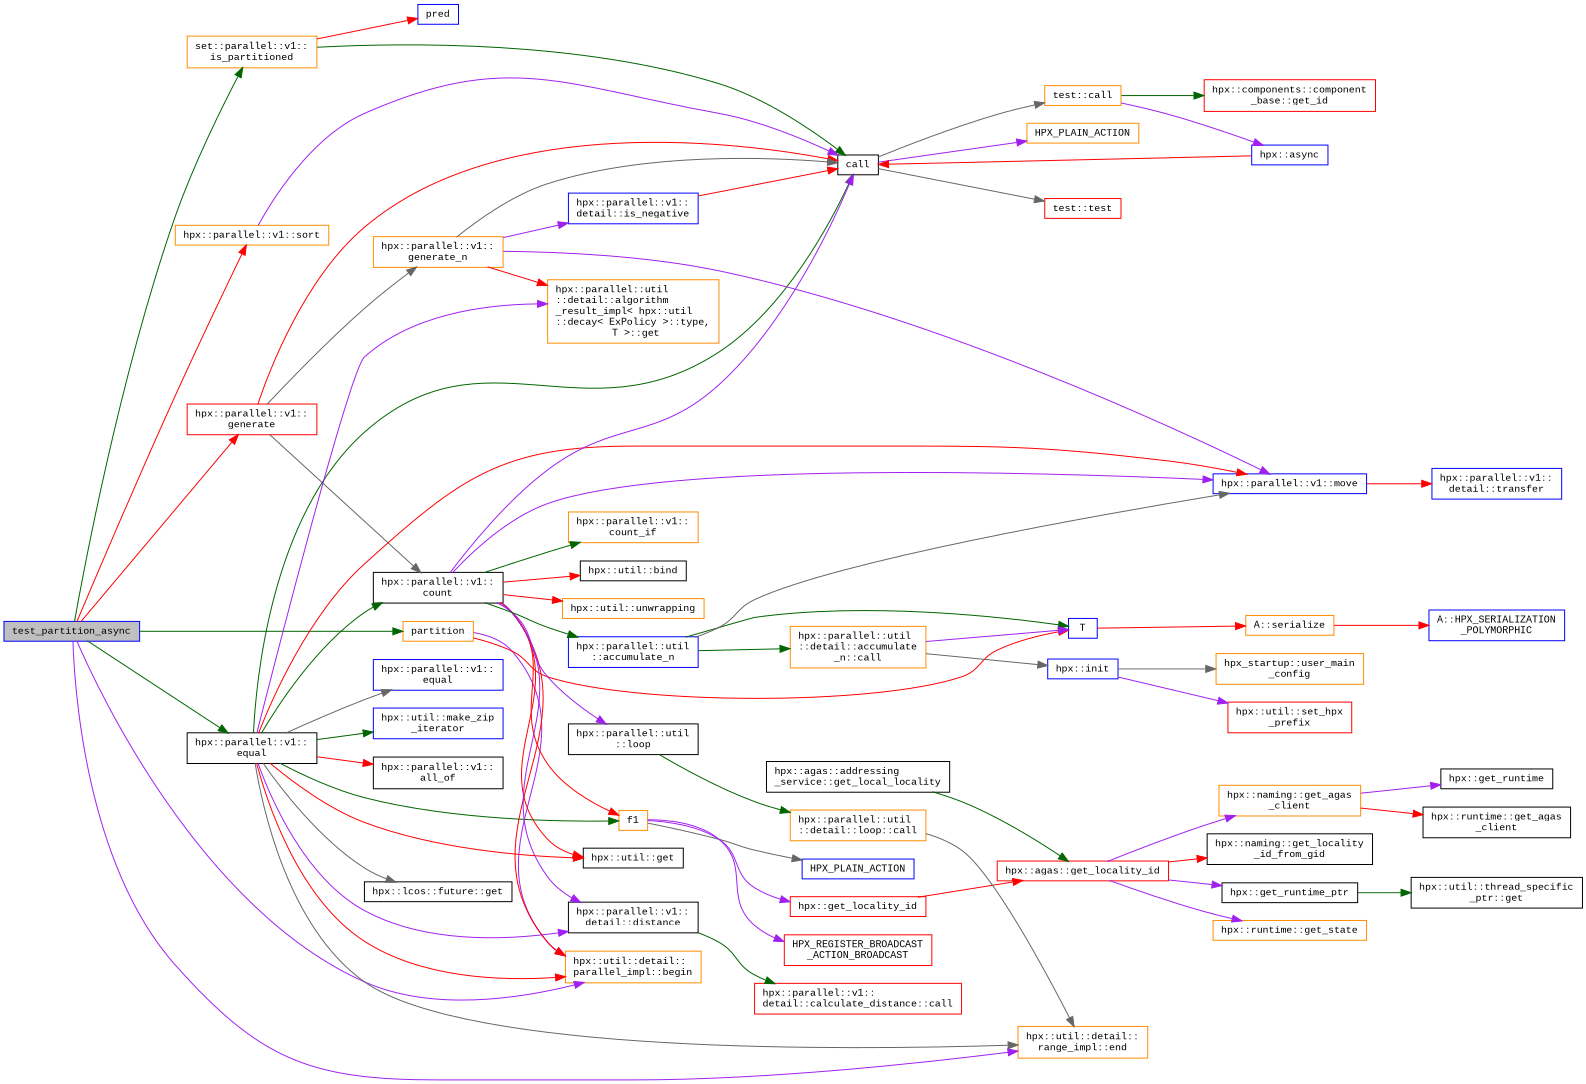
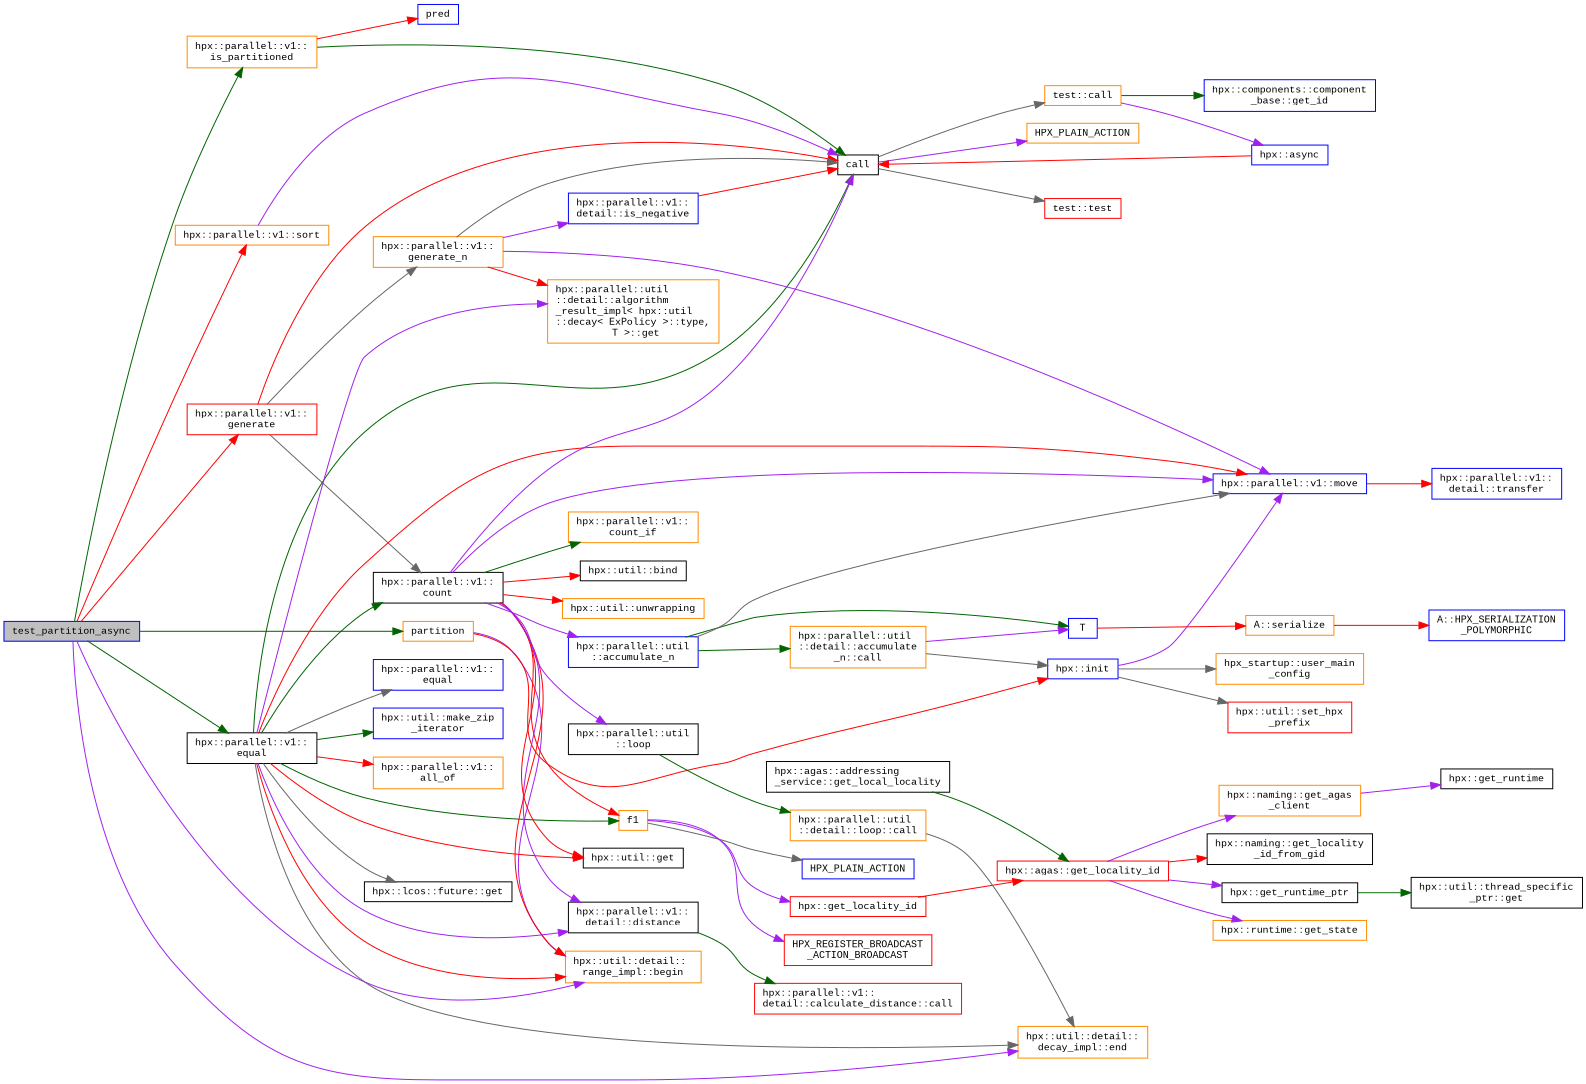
node "set::parallel::v1:: is_partitioned": label "set::parallel::v1:: is_partitioned" -> "hpx::parallel::v1:: is_partitioned"
node "hpx::components::component _base::get_id": color red -> blue
edge "hpx::init" -> "hpx::parallel::v1::move": added
edge "hpx::parallel::v1:: count" -> "hpx::parallel::util ::accumulate_n": color darkgreen -> purple
edge "hpx::init" -> "hpx::util::set_hpx _prefix": color purple -> gray40
edge "partition" -> "T": now "partition" -> "hpx::init"
node "hpx::parallel::v1:: all_of": color black -> darkorange
node "hpx::runtime::get_agas _client": removed
node "hpx::util::detail:: parallel_impl::begin": label "hpx::util::detail:: parallel_impl::begin" -> "hpx::util::detail:: range_impl::begin"
node "hpx::util::detail:: range_impl::end": label "hpx::util::detail:: range_impl::end" -> "hpx::util::detail:: decay_impl::end"
